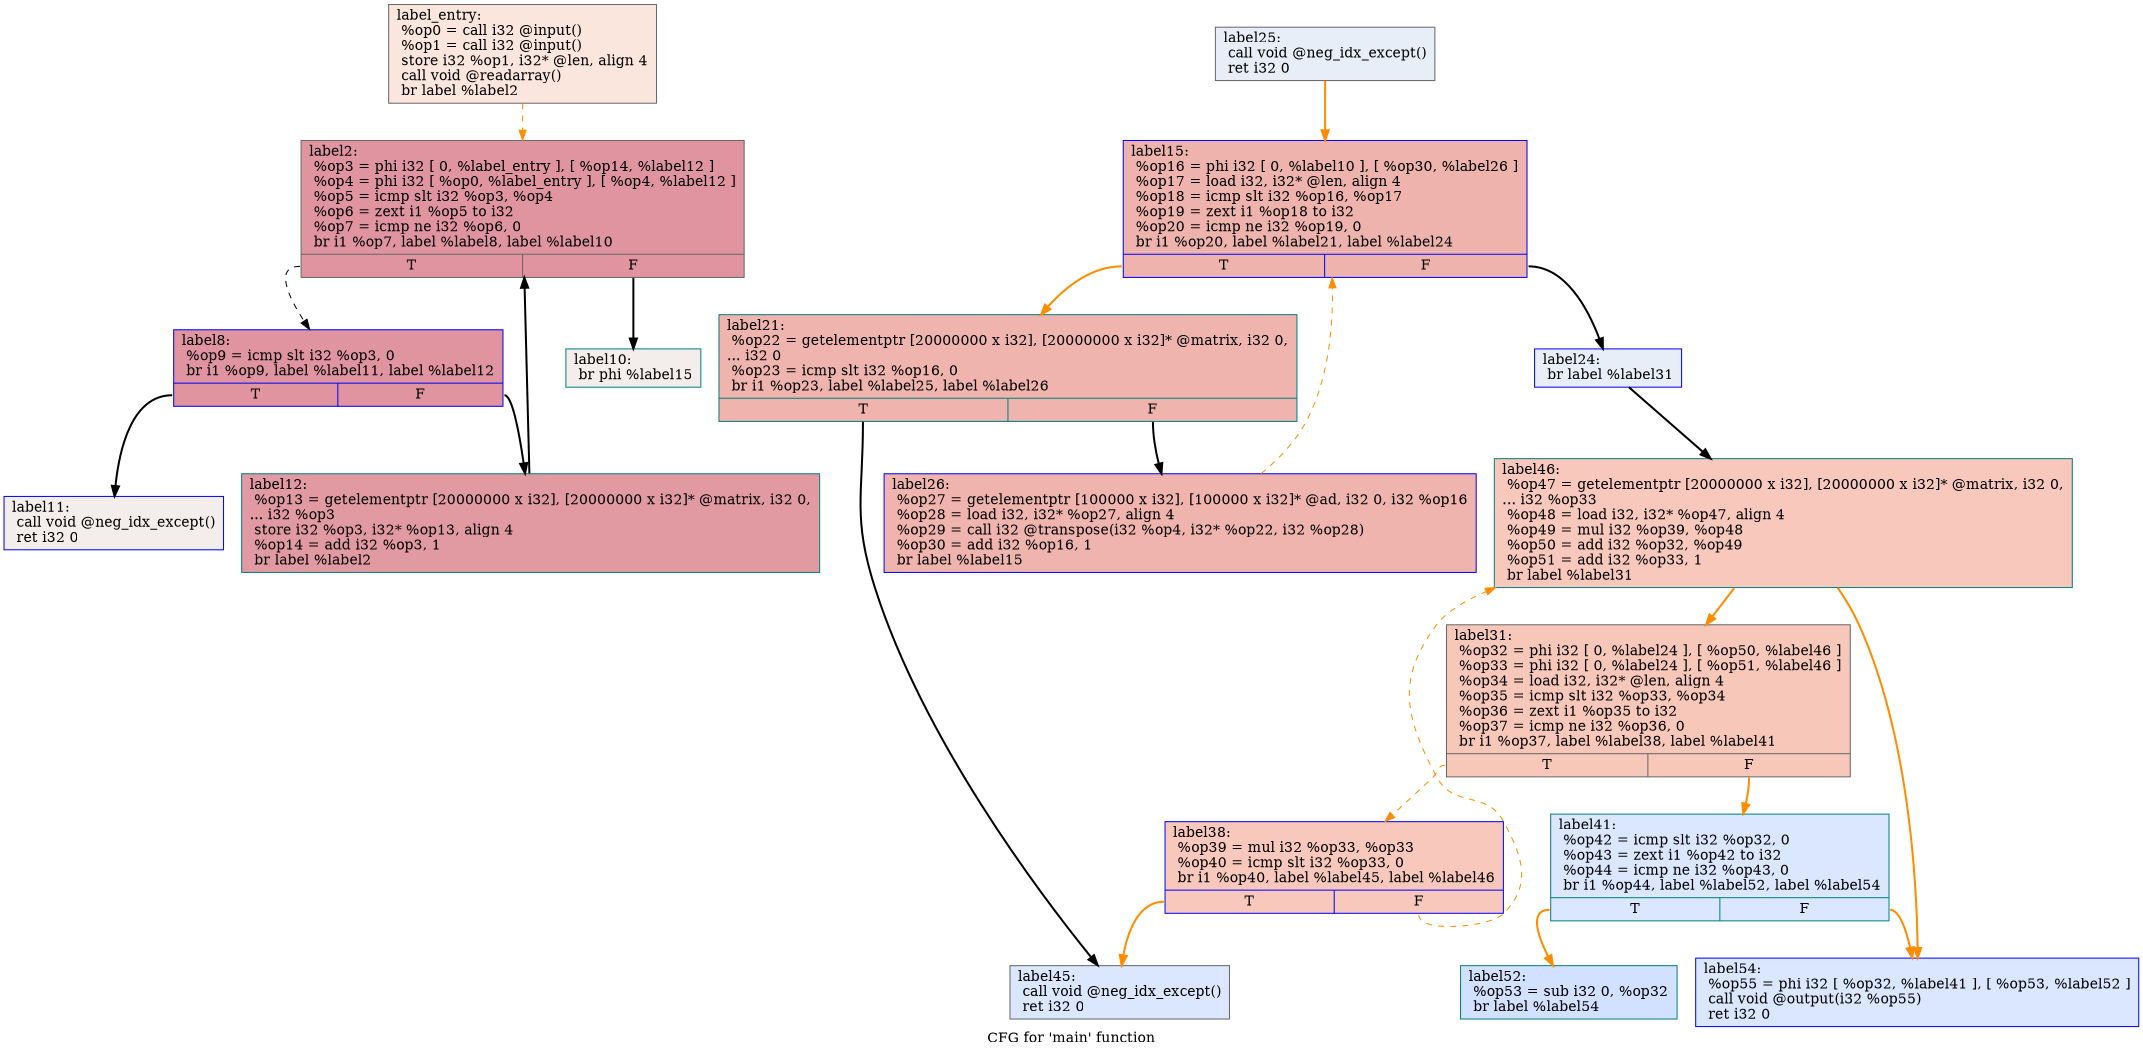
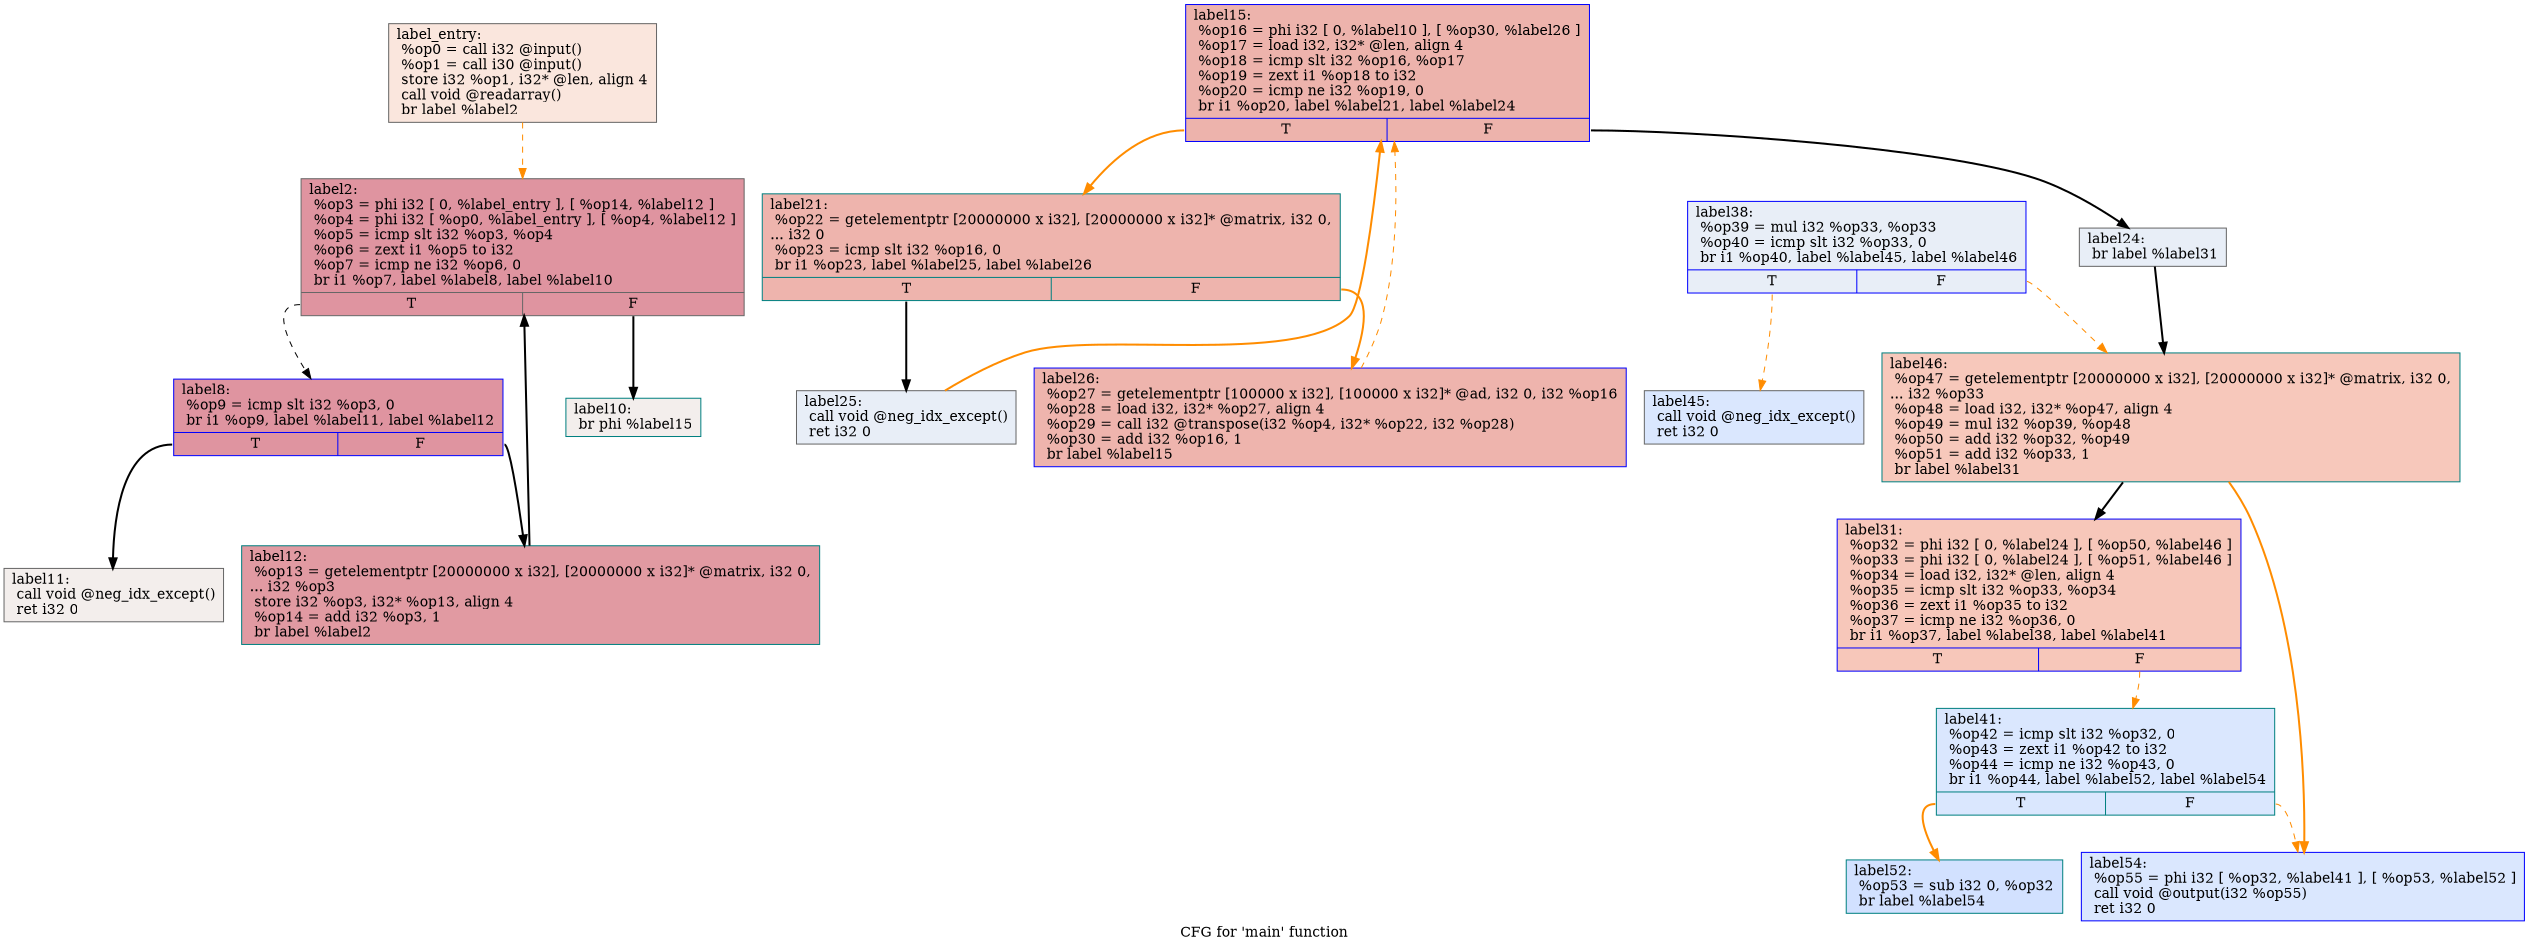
node "label_entry:": text "%op1 = call i32 @input()" -> "%op1 = call i30 @input()"
node "label24:": color blue -> gray40
edge "label21:" -> "label26:": color black -> darkorange
node "label11:": color blue -> gray40
edge "label46:" -> "label31:": color darkorange -> black
node "label31:": color gray40 -> blue
edge "label21:" -> "label45:": now "label21:" -> "label25:"
edge "label31:" -> "label38:": removed
edge "label31:" -> "label41:": style bold -> dashed
node "label38:": fillcolor #ed836670 -> #cbd8ee70
edge "label38:" -> "label45:": style bold -> dashed
edge "label41:" -> "label54:": style bold -> dashed
